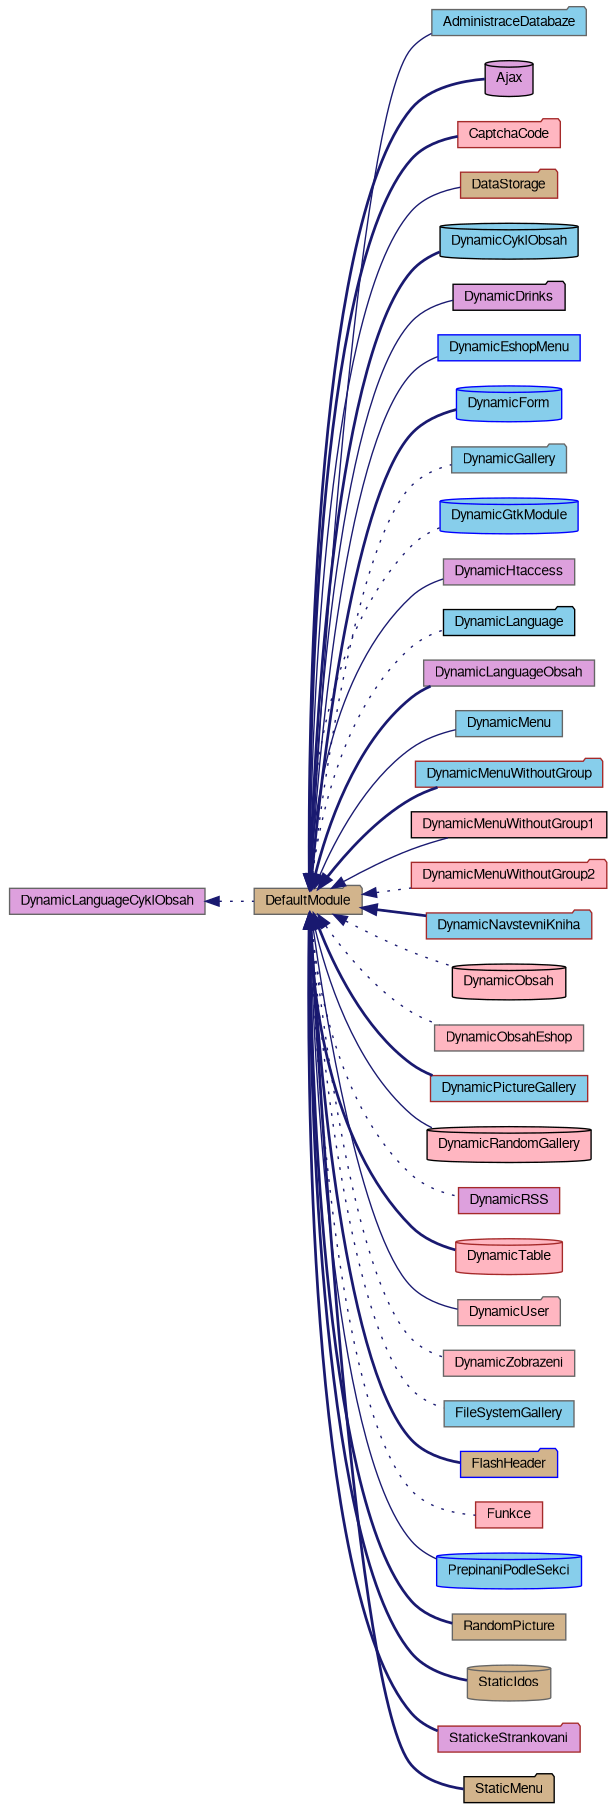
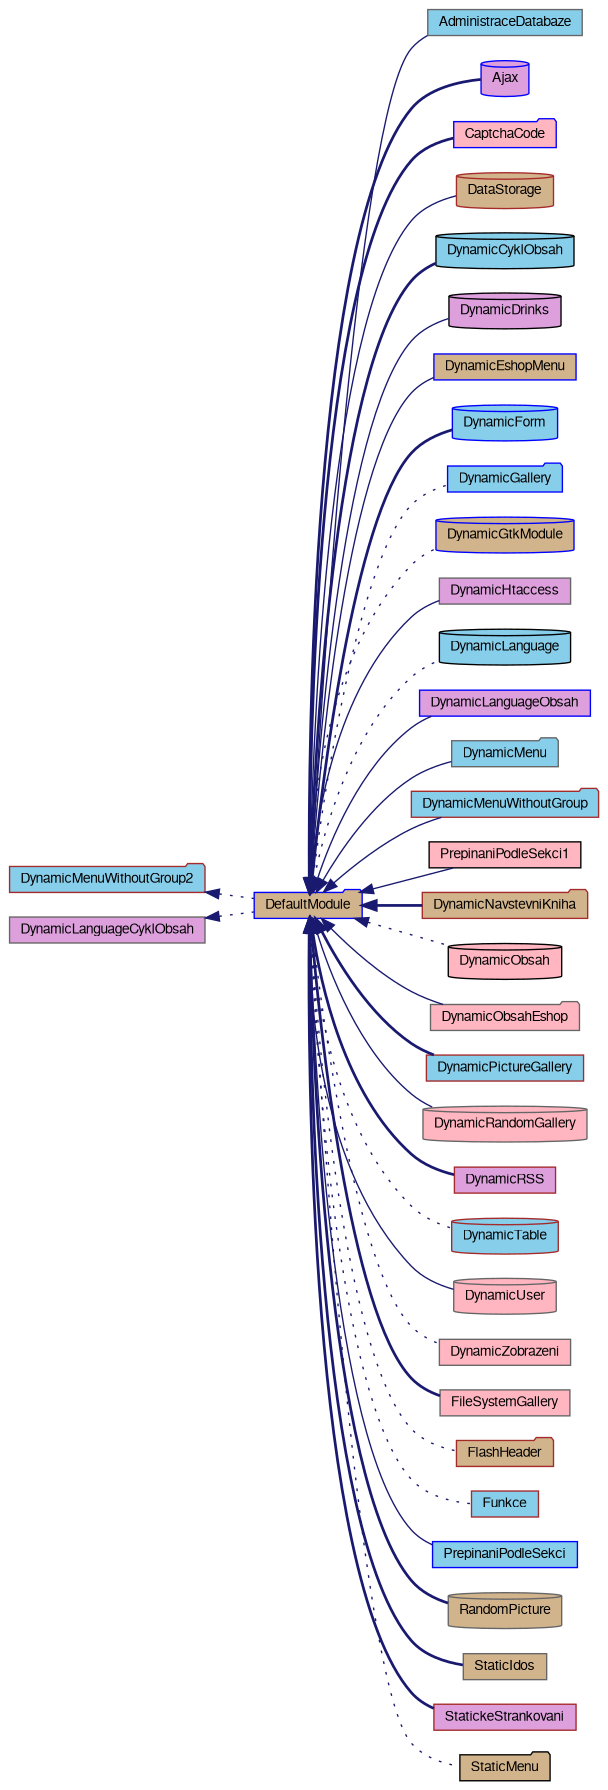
node "AdministraceDatabaze": shape folder -> box
node "Ajax": color black -> blue
node "CaptchaCode": color brown -> blue
node "DataStorage": shape folder -> cylinder
node "DynamicDrinks": shape folder -> cylinder
node "DynamicEshopMenu": fillcolor skyblue -> tan
node "DynamicGallery": color gray40 -> blue
node "DynamicGtkModule": fillcolor skyblue -> tan
node "DynamicLanguage": shape folder -> cylinder
node "DynamicLanguageObsah": color gray40 -> blue
node "DynamicMenu": shape box -> folder
edge "DynamicLanguageObsah" -> "DefaultModule": style bold -> solid
edge "DynamicMenuWithoutGroup" -> "DefaultModule": style bold -> solid
node "DynamicMenuWithoutGroup1": label "DynamicMenuWithoutGroup1" -> "PrepinaniPodleSekci1"
node "DynamicMenuWithoutGroup2": fillcolor lightpink -> skyblue
edge "DynamicMenuWithoutGroup2" -> "DefaultModule": reversed
node "DefaultModule": color gray40 -> blue
node "DynamicNavstevniKniha": fillcolor skyblue -> tan
edge "DynamicObsahEshop" -> "DefaultModule": style dotted -> solid
node "DynamicObsahEshop": shape box -> folder
edge "DynamicRSS" -> "DefaultModule": style dotted -> bold
node "DynamicRandomGallery": color black -> gray40
edge "DynamicTable" -> "DefaultModule": style bold -> dotted
edge "FileSystemGallery" -> "DefaultModule": style dotted -> bold
node "DynamicTable": fillcolor lightpink -> skyblue
edge "FlashHeader" -> "DefaultModule": style bold -> dotted
node "DynamicUser": shape folder -> cylinder
node "FileSystemGallery": fillcolor skyblue -> lightpink
node "FlashHeader": color blue -> brown
node "Funkce": fillcolor lightpink -> skyblue
node "PrepinaniPodleSekci": shape cylinder -> box
edge "StaticMenu" -> "DefaultModule": style bold -> dotted
node "RandomPicture": shape box -> cylinder
node "StaticIdos": shape cylinder -> box
node "StatickeStrankovani": shape folder -> box
